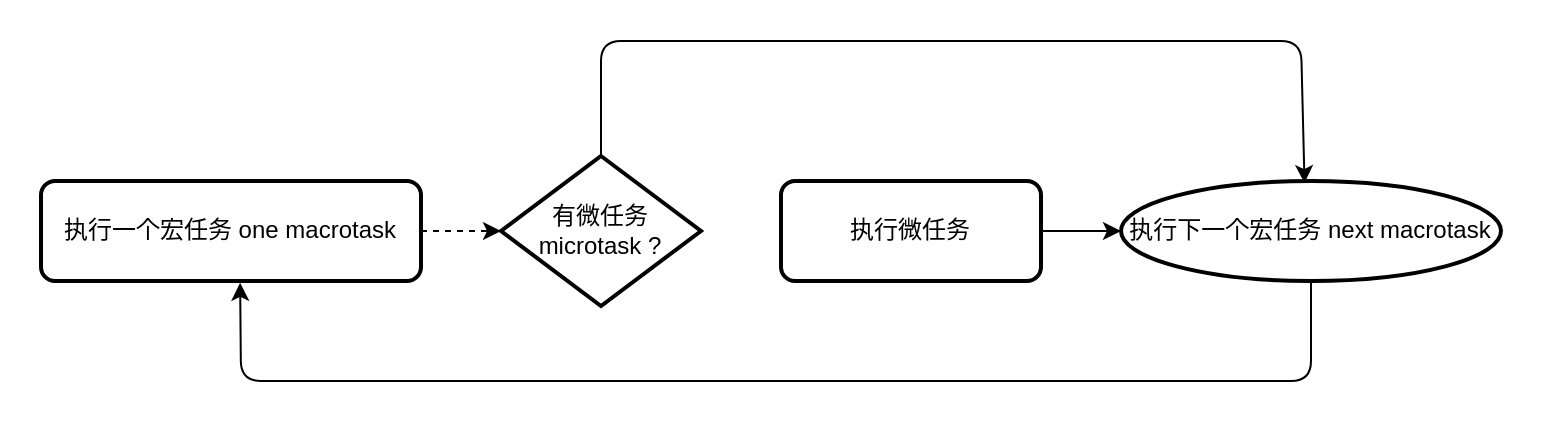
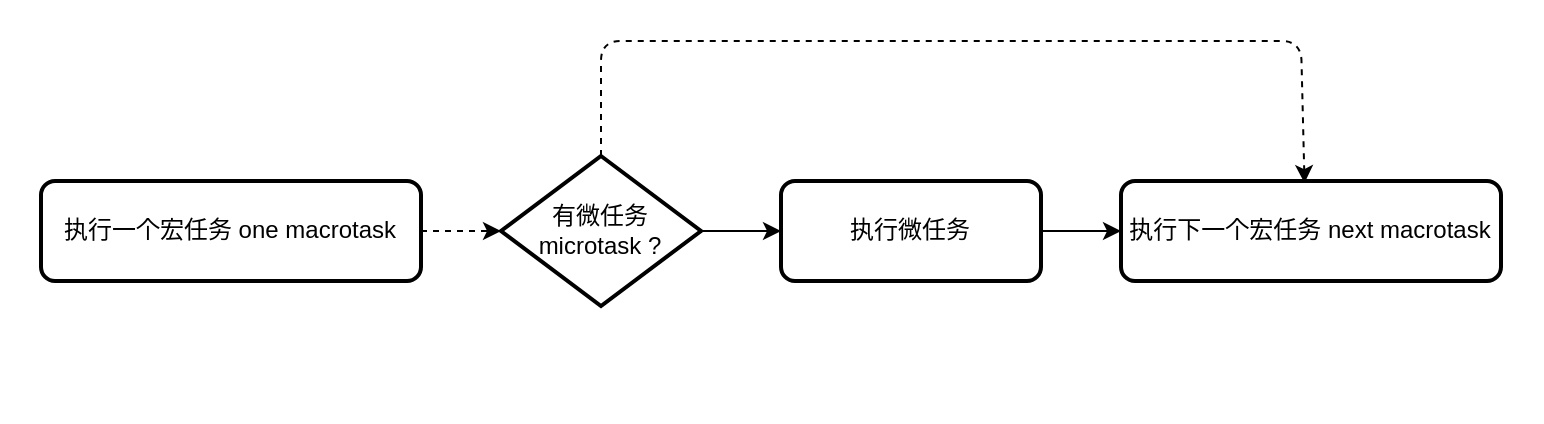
edge "有微任务microtask ?" -> "执行下一个宏任务 next macrotask": style solid -> dashed
edge "有微任务microtask ?" -> "执行微任务": added
node "执行下一个宏任务 next macrotask": shape ellipse -> rounded rectangle
edge "执行下一个宏任务 next macrotask" -> "执行一个宏任务 one macrotask": removed
